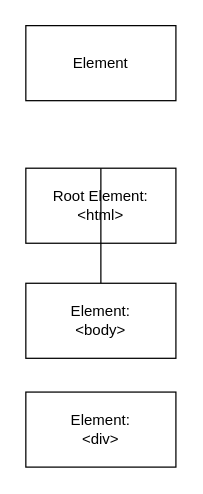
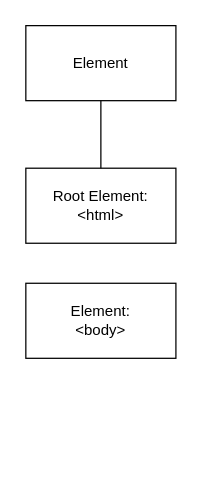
edge "Root Element: <html>" -- "Element:<body>": now "Root Element: <html>" -- "Element"
node "Element: <div>": removed
